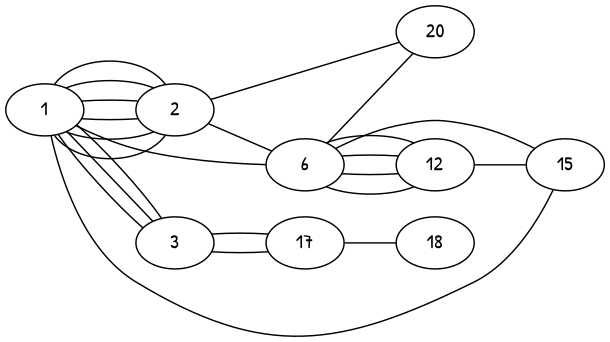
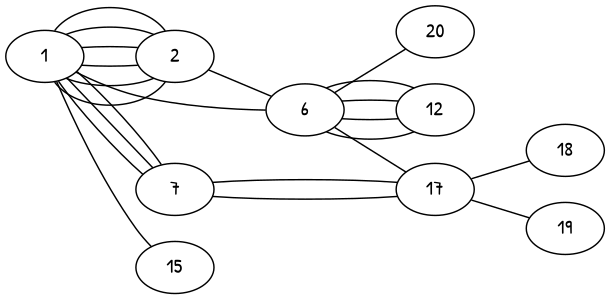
edge "20" -- "2": removed
edge "6" -- "15": now "6" -- "17"
edge "12" -- "15": removed
node "19": added
node "3": label "3" -> "7"
